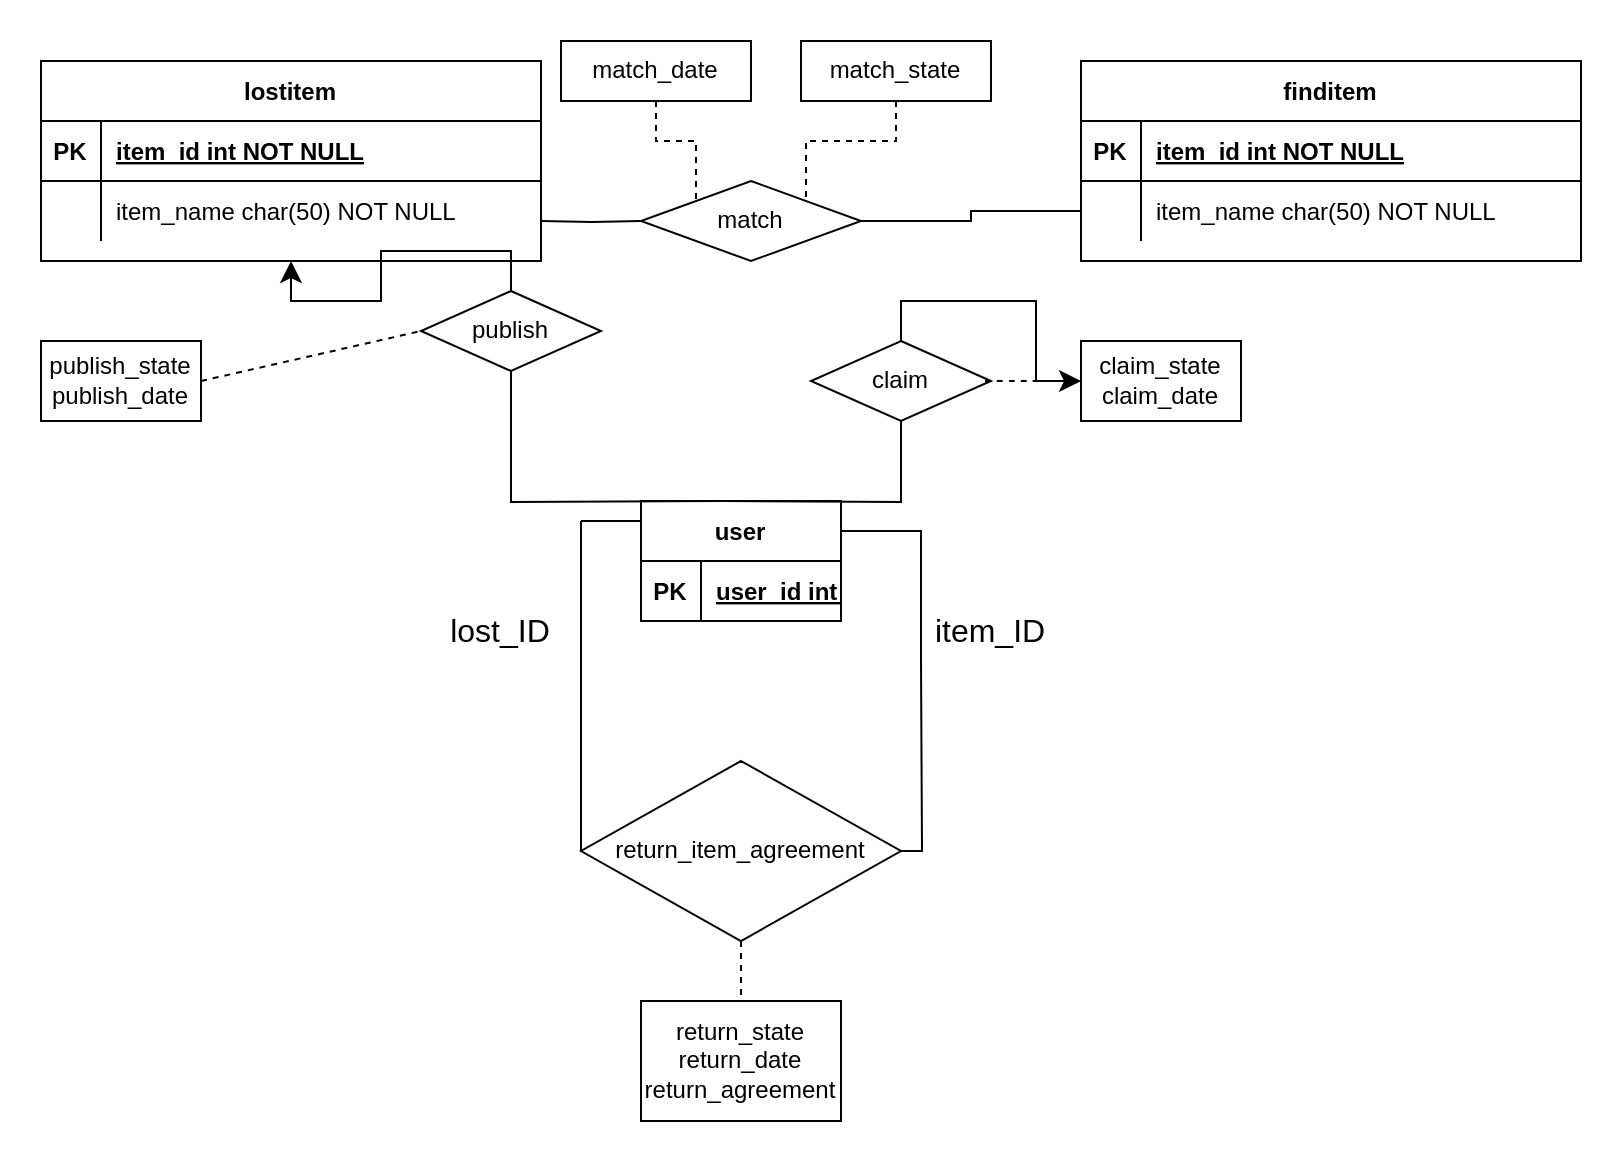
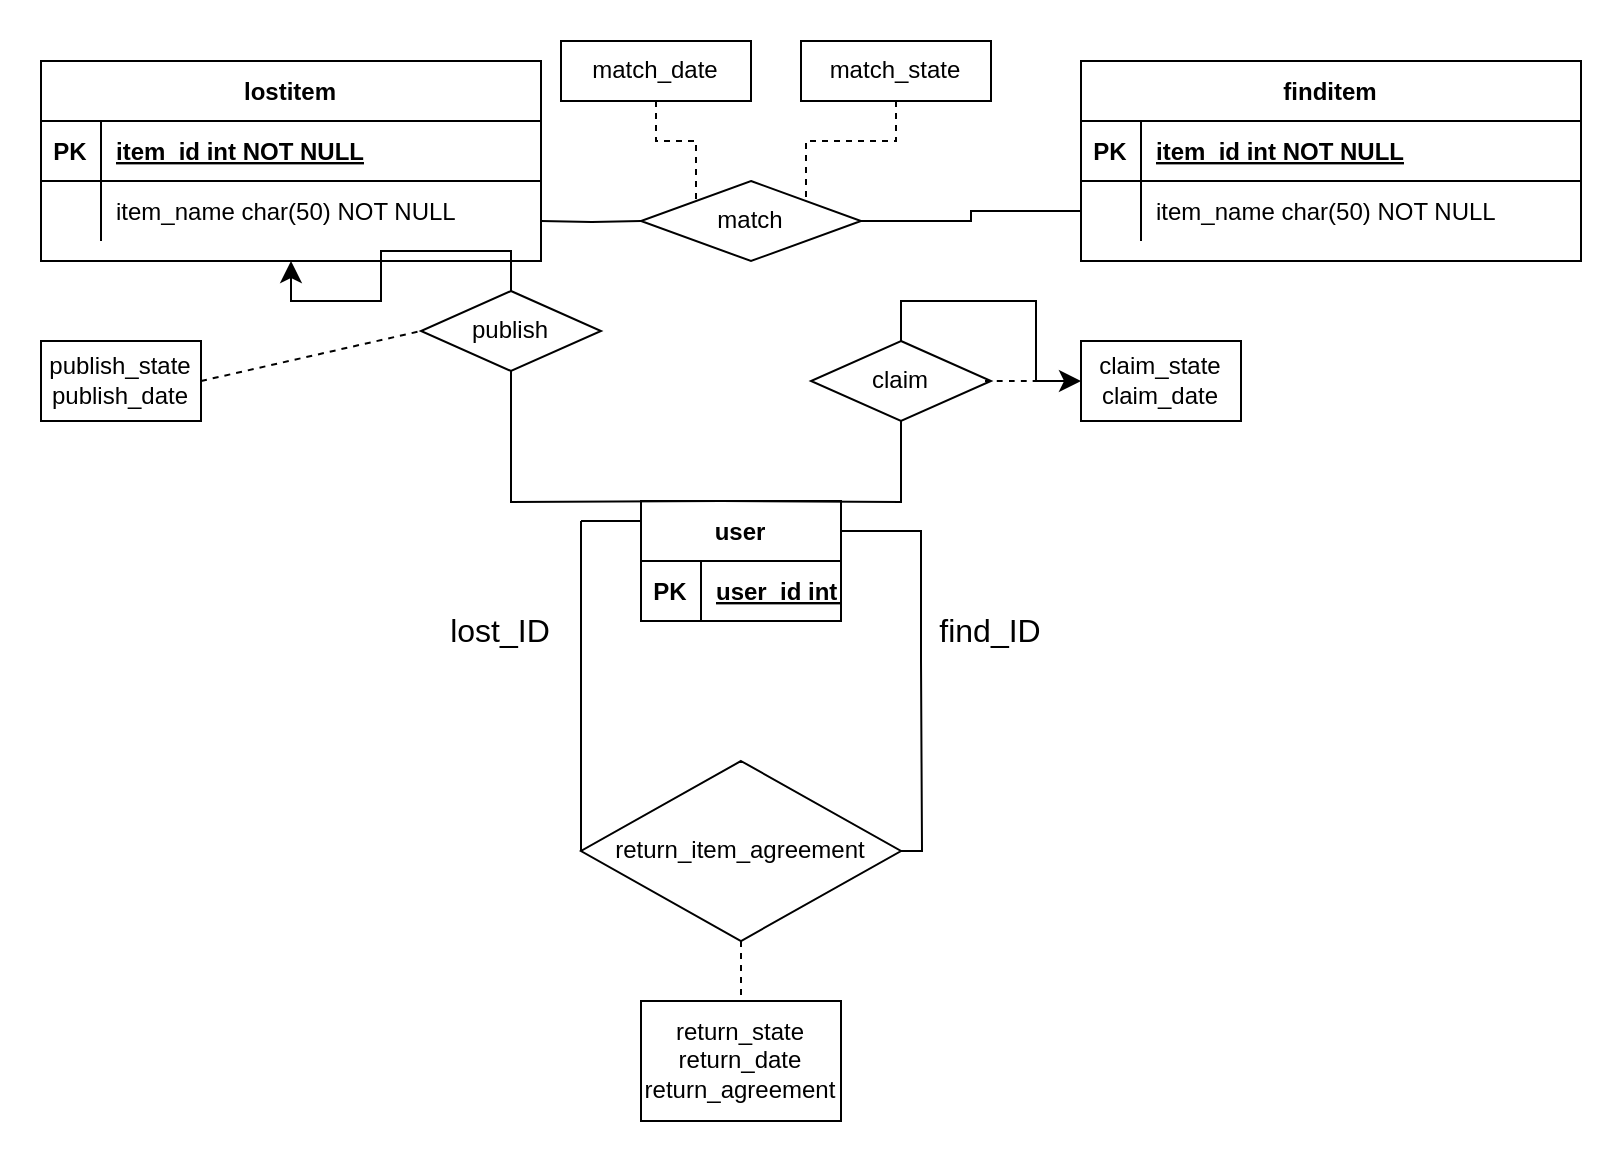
node "item_ID": label "item_ID" -> "find_ID"
